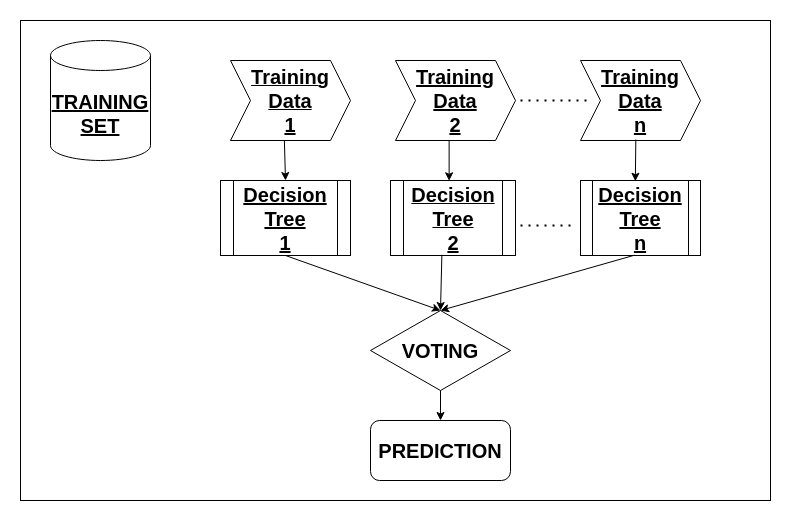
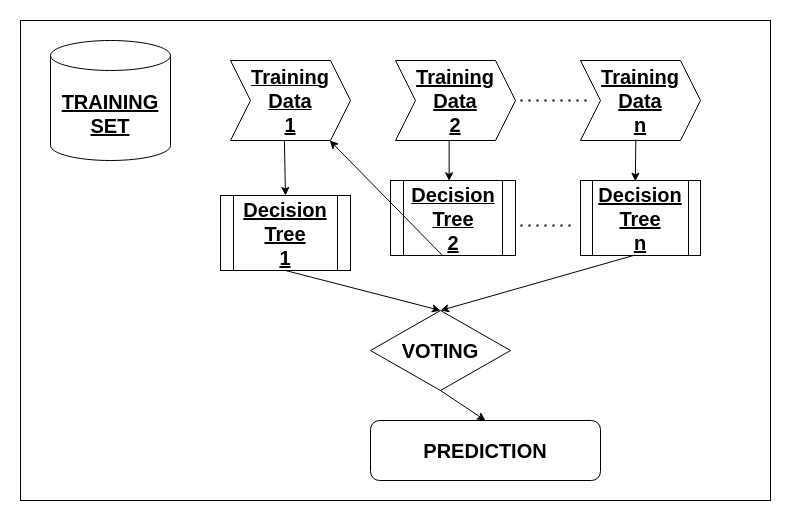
node "TRAINING SET": size 100x120 -> 120x120
node "Decision Tree 1": moved (286, 218) -> (286, 233)
edge "Decision Tree 2" -> "VOTING": now "Decision Tree 2" -> "Training Data 1"
node "PREDICTION": size 140x60 -> 230x60
